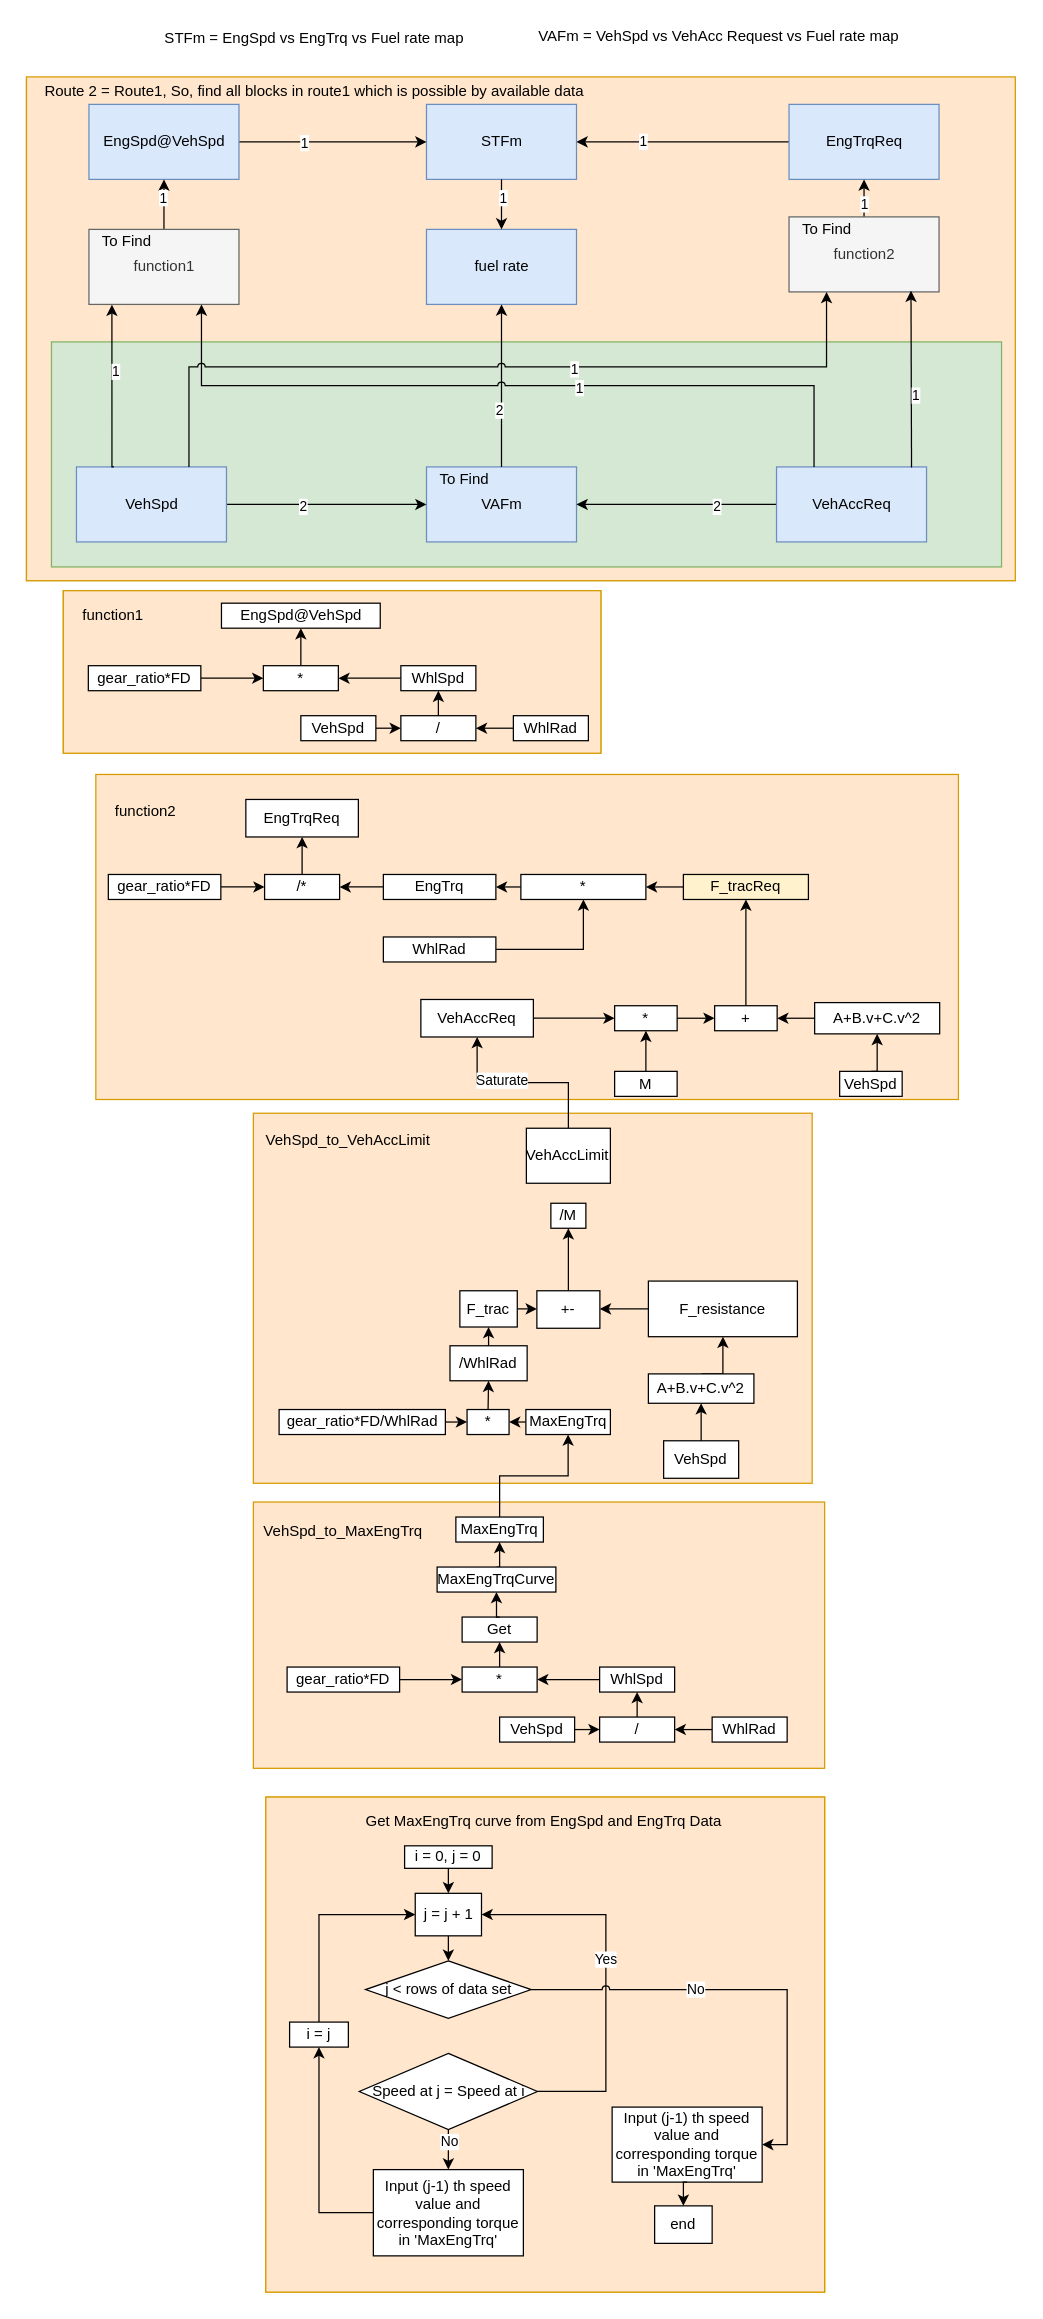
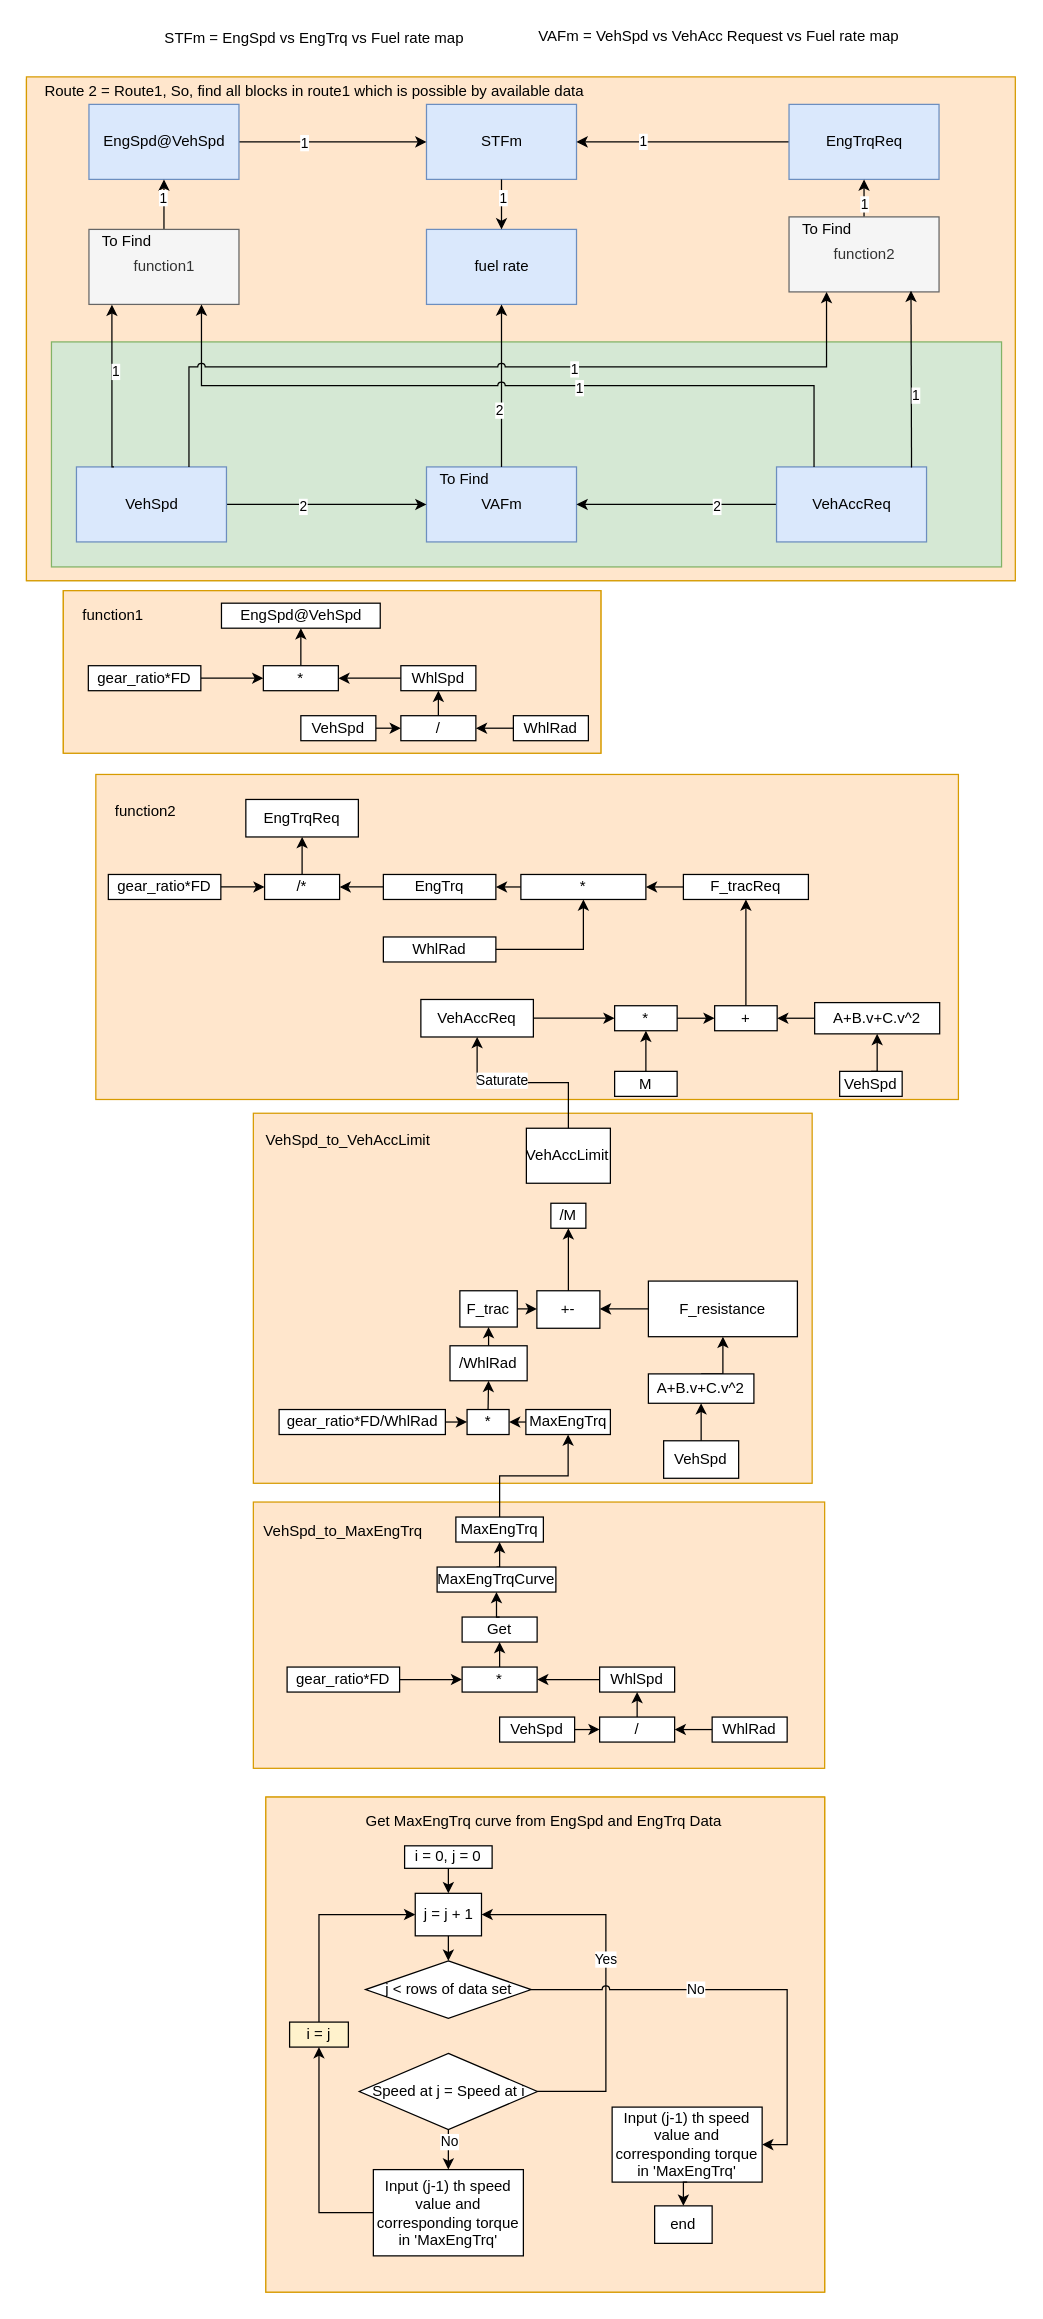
node "F_tracReq": fillcolor #fff2cc -> #ffffff
node "i = j": fillcolor #ffffff -> #fff2cc
